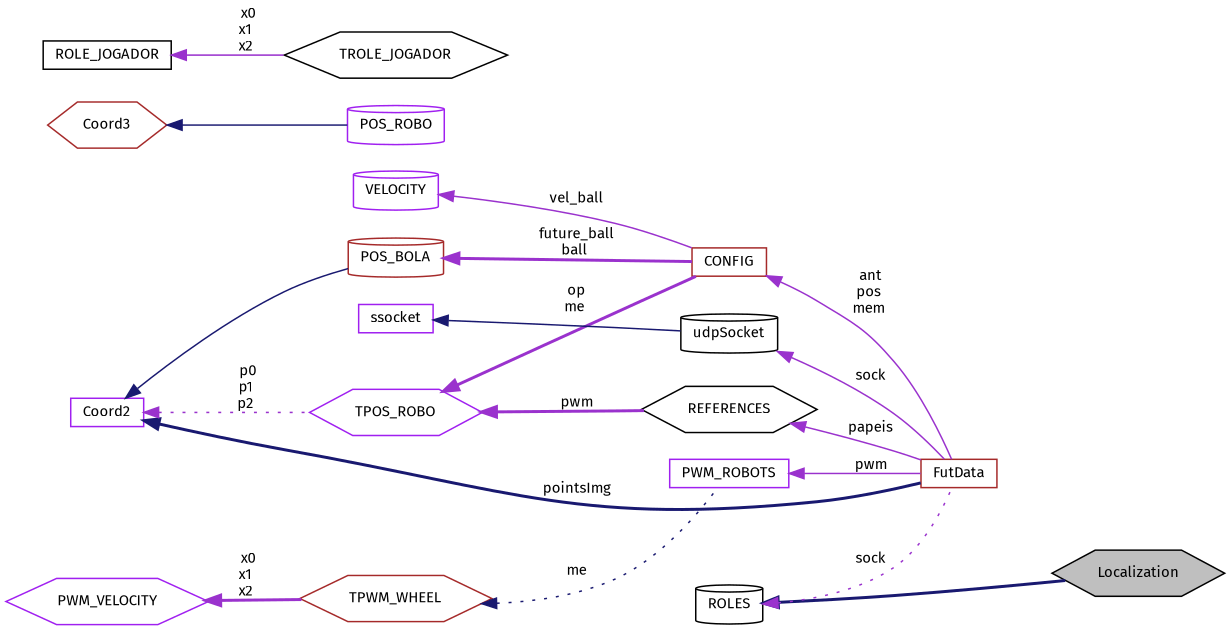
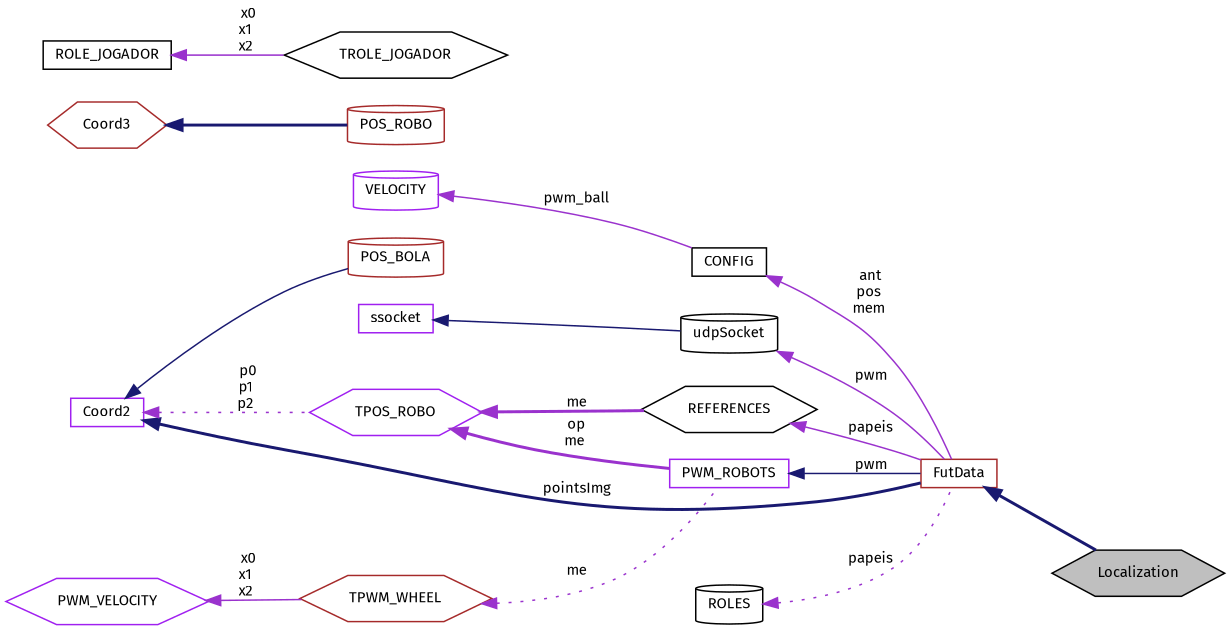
edge "POS_ROBO" -> "Coord3": style solid -> bold
node "POS_ROBO": color purple -> brown
edge "CONFIG" -> "VELOCITY": label " vel_ball" -> " pwm_ball"
edge "CONFIG" -> "POS_BOLA": removed, label "future_ball ball"
node "CONFIG": color brown -> black
edge "CONFIG" -> "TPOS_ROBO": now "PWM_ROBOTS" -> "TPOS_ROBO"
edge "FutData" -> "udpSocket": label " sock" -> " pwm"
edge "REFERENCES" -> "TPOS_ROBO": label " pwm" -> " me"
edge "FutData" -> "PWM_ROBOTS": color darkorchid3 -> midnightblue
edge "FutData" -> "ROLES": label " sock" -> " papeis"
edge "PWM_ROBOTS" -> "TPWM_WHEEL": color midnightblue -> darkorchid3
edge "Localization" -> "ROLES": now "Localization" -> "FutData"
edge "TPWM_WHEEL" -> "PWM_VELOCITY": style bold -> solid
